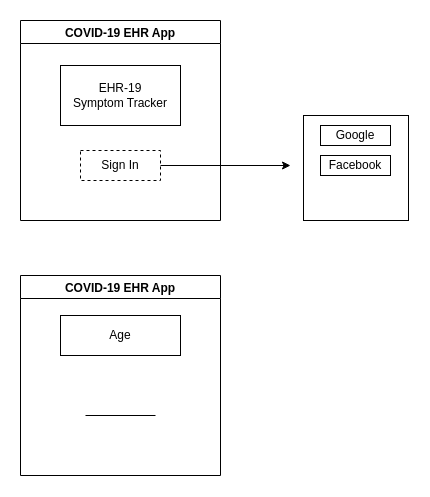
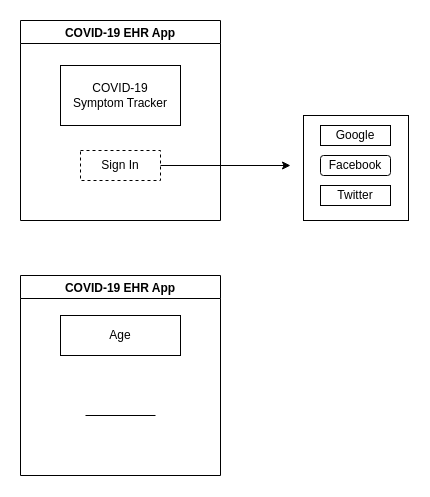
node "EHR-19 Symptom Tracker": label "EHR-19 Symptom Tracker" -> "COVID-19 Symptom Tracker"
node "Facebook": shape rectangle -> rounded rectangle
node "Twitter": added
